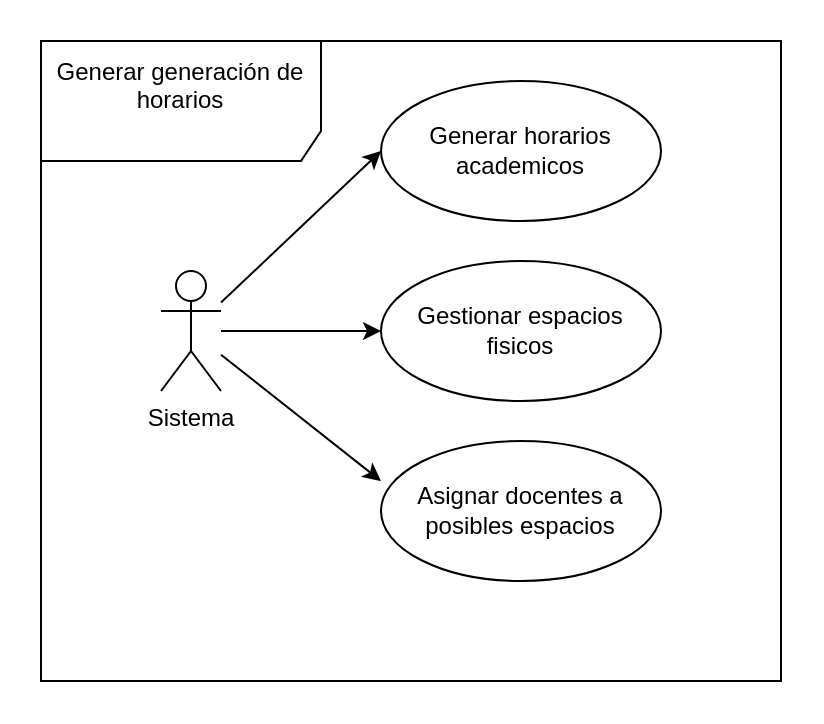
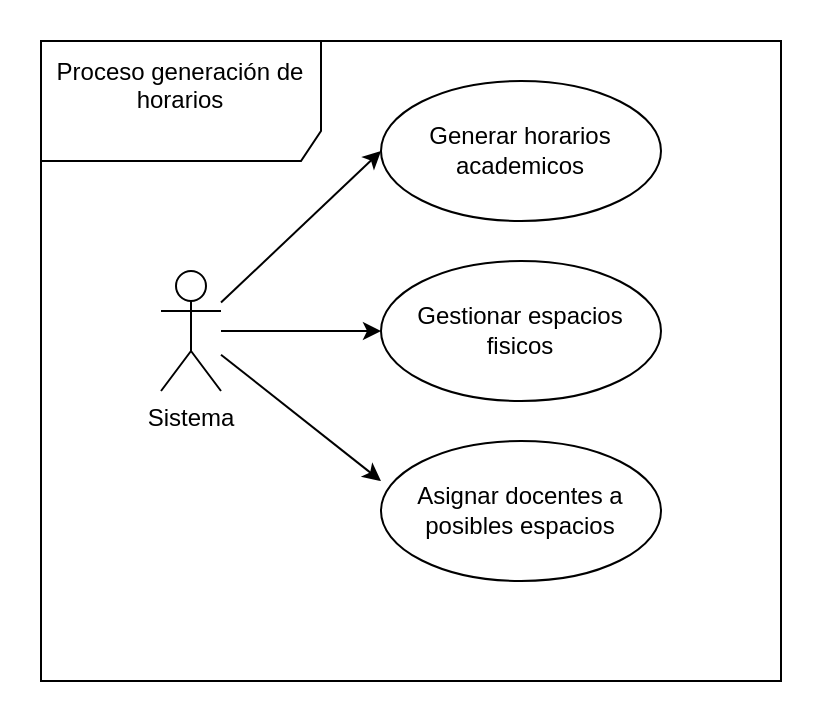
node "Generar generación de horarios": label "Generar generación de horarios" -> "Proceso generación de horarios"
